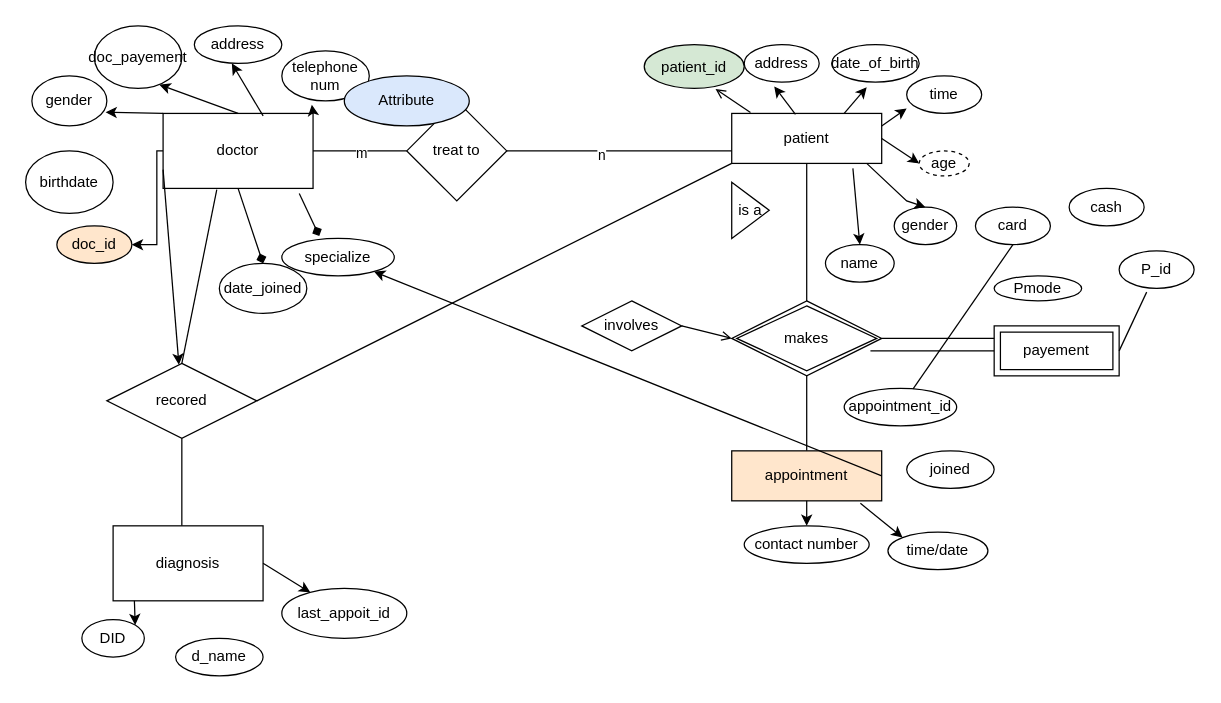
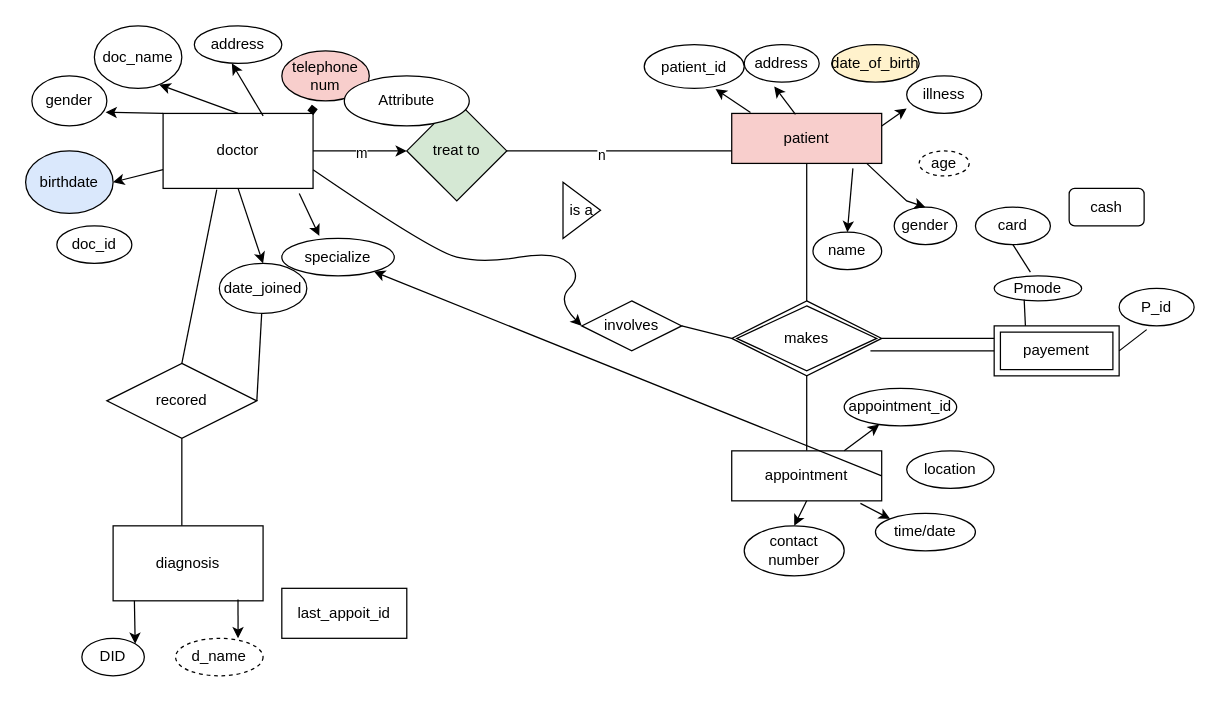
node "doc_payement": label "doc_payement" -> "doc_name"
node "date_of_birth": fillcolor #ffffff -> #fff2cc
node "patient_id": fillcolor #d5e8d4 -> #ffffff
node "telephone num": fillcolor #ffffff -> #f8cecc
edge "patient" -> "patient_id": arrowhead open -> classic
node "time": label "time" -> "illness"
node "Attribute": fillcolor #dae8fc -> #ffffff
edge "patient" -> "date_of_birth": removed
edge "doctor" -> "telephone num": arrowhead classic -> diamond
node "patient": fillcolor #ffffff -> #f8cecc
edge "patient" -> "age": removed
edge "doctor" -- "treat to": arrowhead none -> classic
node "treat to": fillcolor #ffffff -> #d5e8d4
node "birthdate": fillcolor #ffffff -> #dae8fc
edge "doctor" -> "doc_id": removed
node "cash": shape ellipse -> rounded rectangle
node "is a": moved (751, 210) -> (582, 210)
edge "doctor" -> "specialize": arrowhead diamond -> classic
edge "doctor" -> "involves": added
node "doc_id": fillcolor #ffe6cc -> #ffffff
edge "doctor" -> "date_joined": arrowhead diamond -> classic
edge "doctor" -> "recored": now "doctor" -> "birthdate"
node "name": moved (860, 263) -> (848, 251)
node "P_id": moved (1157, 269) -> (1157, 307)
edge "patient" -- "recored": now "date_joined" -- "recored"
edge "Pmode" -- "payement": added
edge "card" -- "appointment_id": now "card" -- "Pmode"
edge "involves" -> "makes": arrowhead open -> none
edge "appointment" -> "appointment_id": added
node "joined": label "joined" -> "location"
node "appointment": fillcolor #ffe6cc -> #ffffff
node "contact number": size 125x38 -> 100x50
node "time/date": moved (938, 551) -> (926, 532)
edge "diagnosis" -> "last_appoit_id": removed
node "last_appoit_id": shape ellipse -> rectangle
edge "diagnosis" -> "d_name": added
node "DID": moved (113, 638) -> (113, 657)
node "d_name": style solid -> dashed
